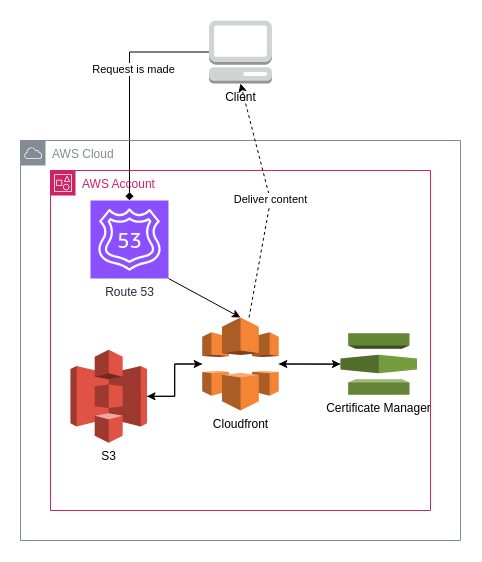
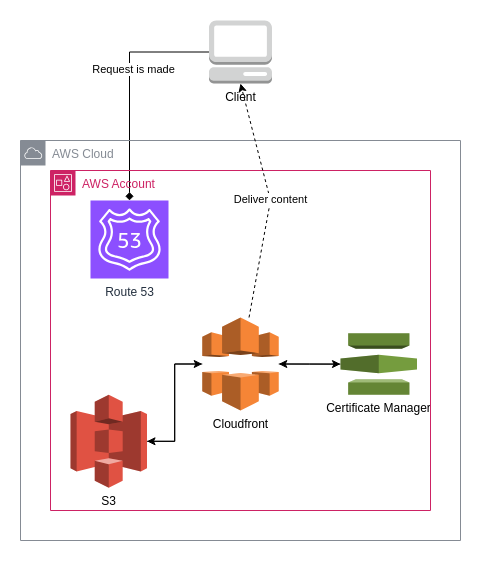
edge "Route 53" -> "Cloudfront": removed
node "S3": moved (109, 396) -> (109, 441)
